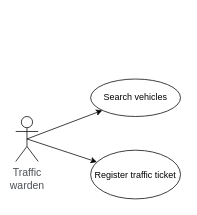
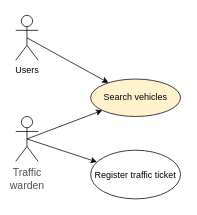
node "Users": added
edge "Users" -> "Search vehicles": added
node "Search vehicles": fillcolor #ffffff -> #fff2cc
